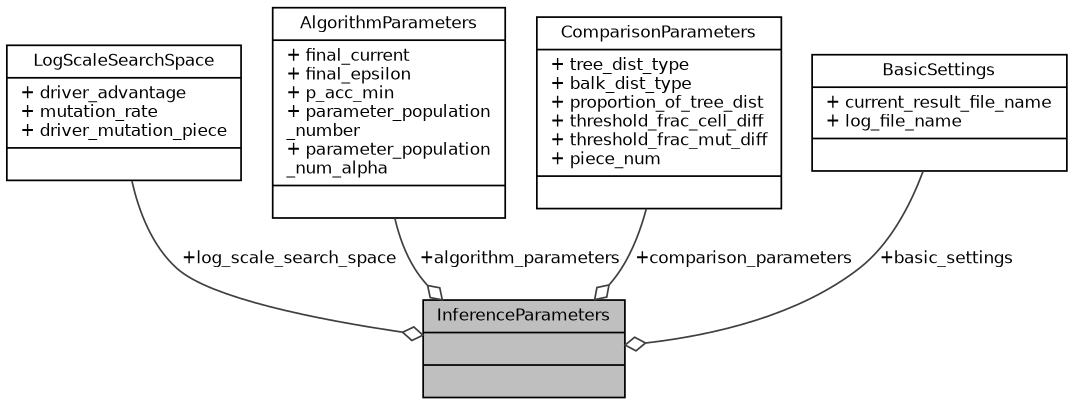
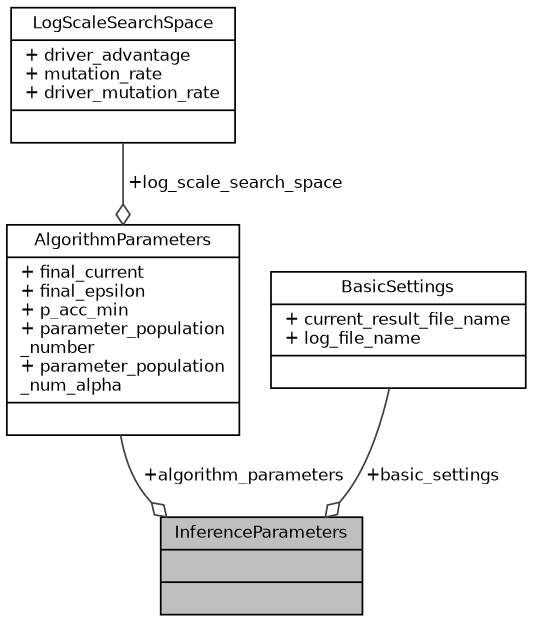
node "ComparisonParameters": removed
node "LogScaleSearchSpace": text "+ driver_mutation_piece" -> "+ driver_mutation_rate"
edge "LogScaleSearchSpace" -> "InferenceParameters": now "LogScaleSearchSpace" -> "AlgorithmParameters"
